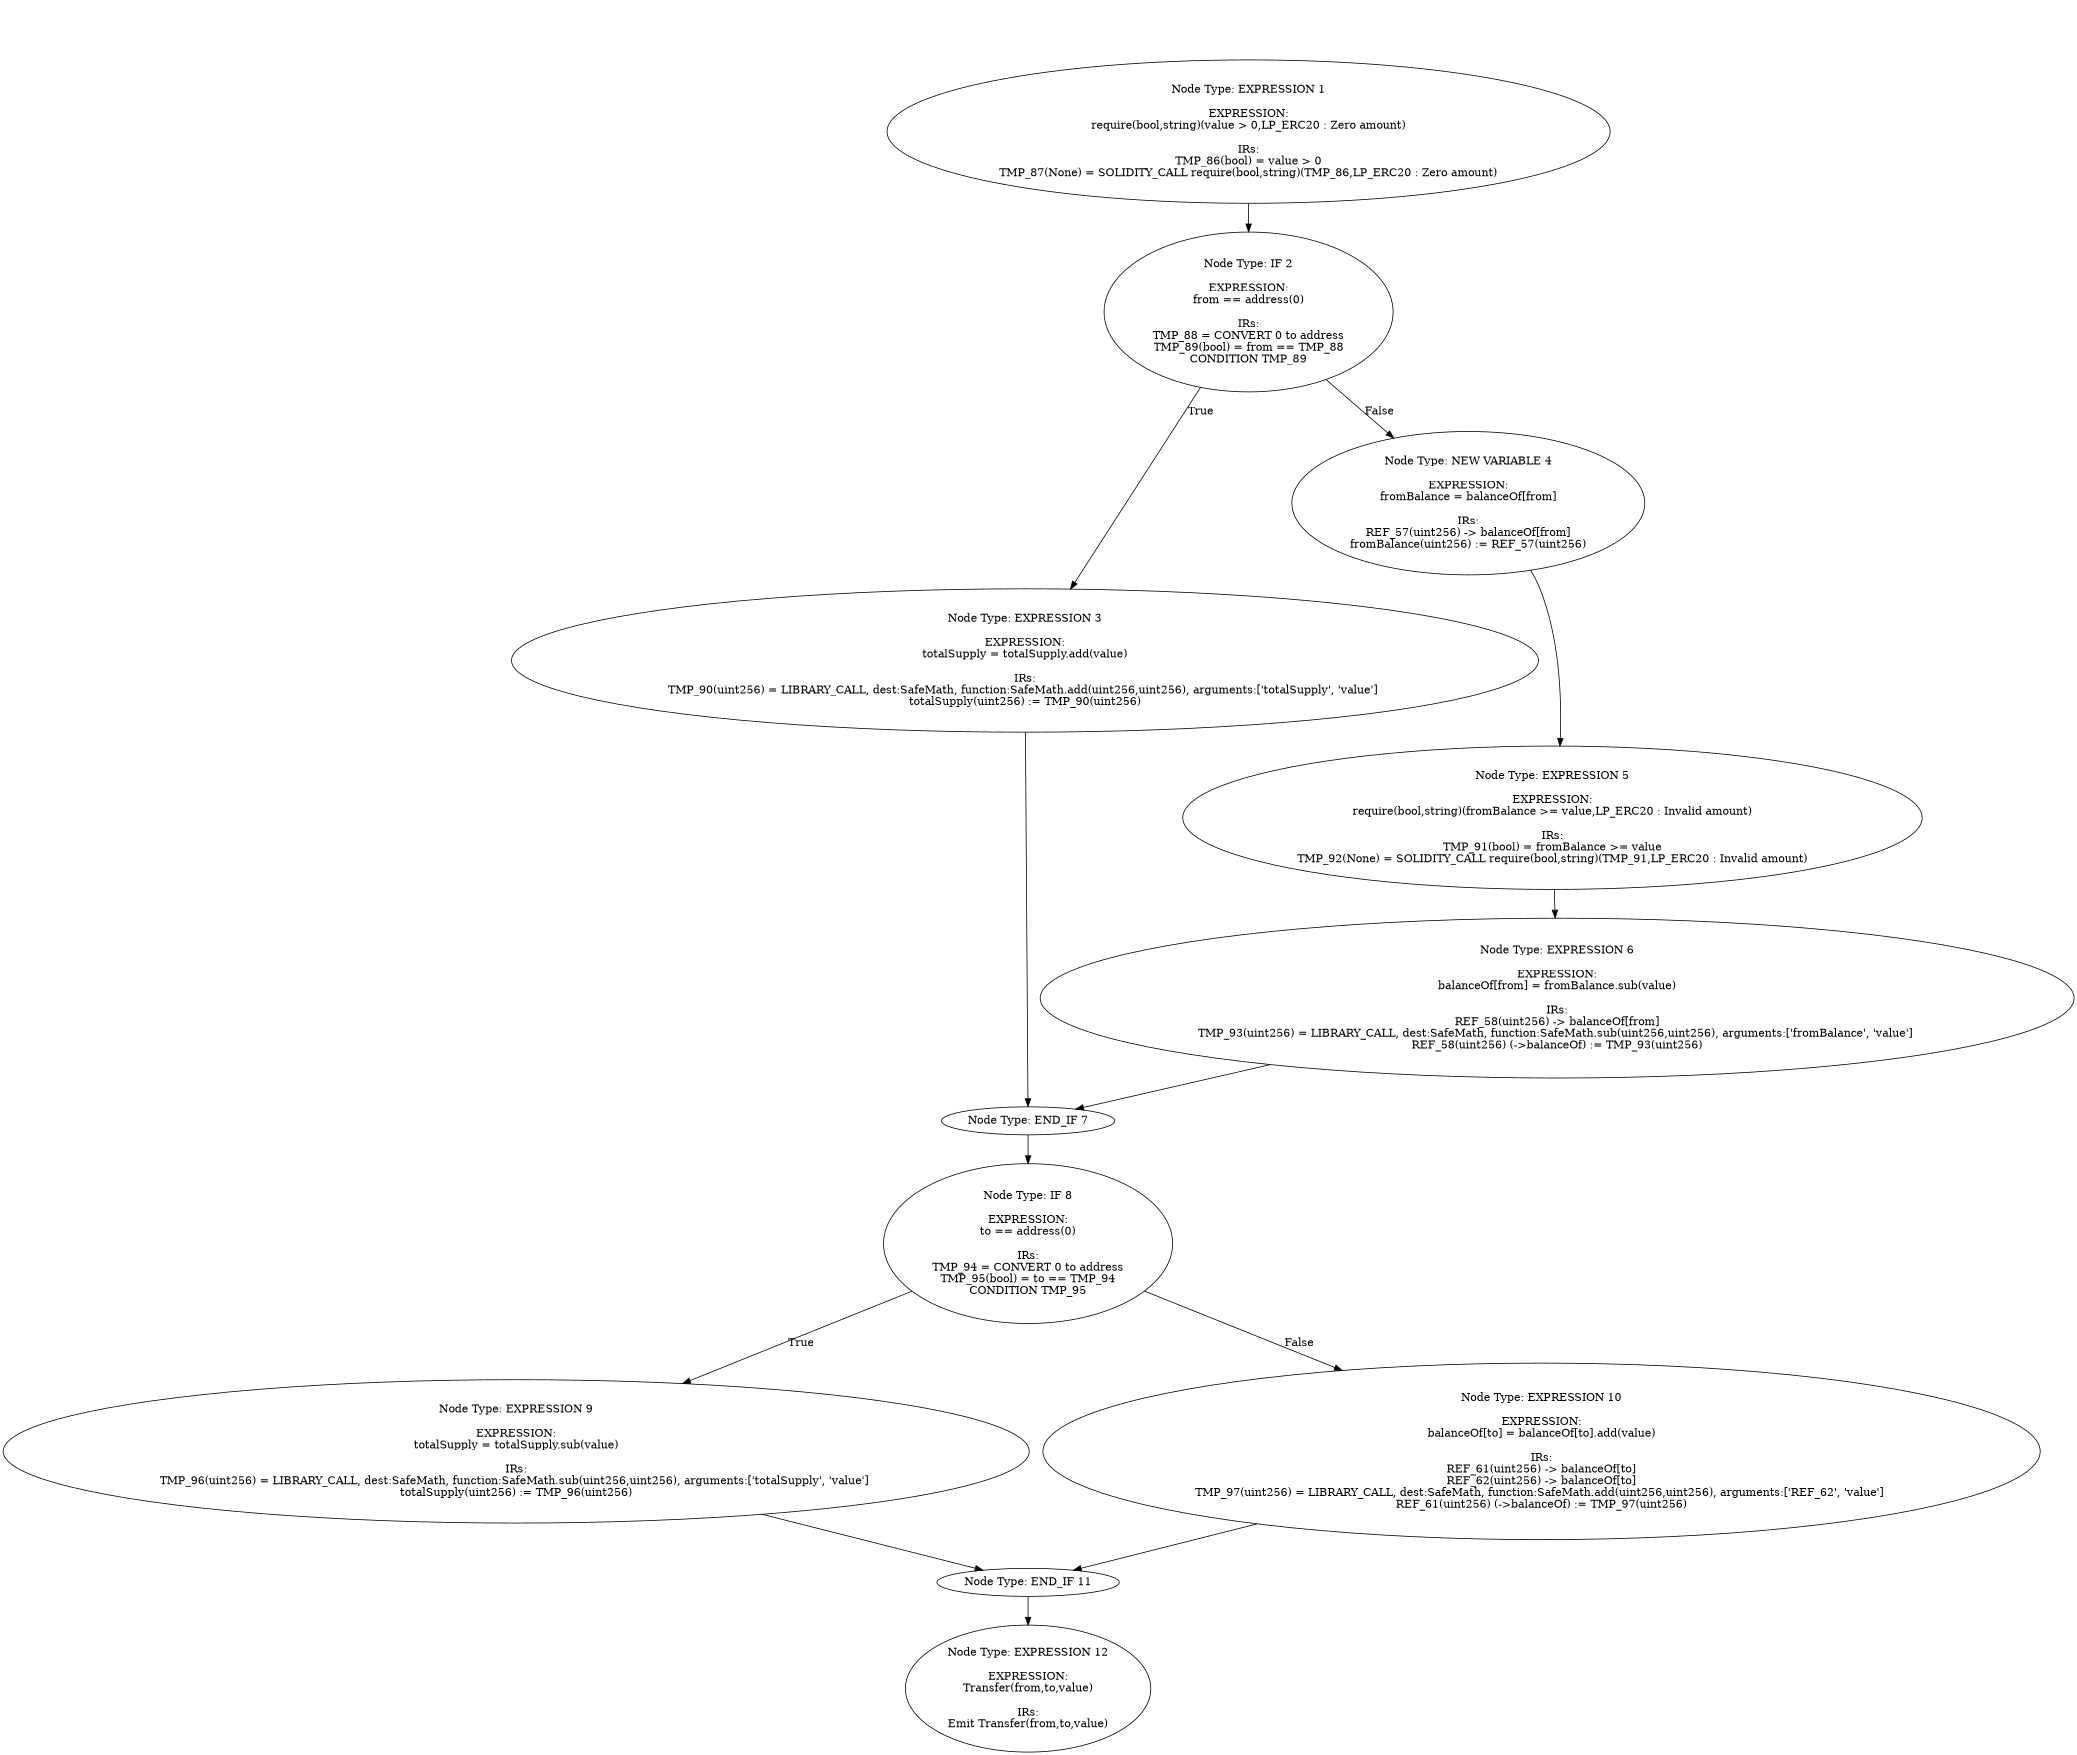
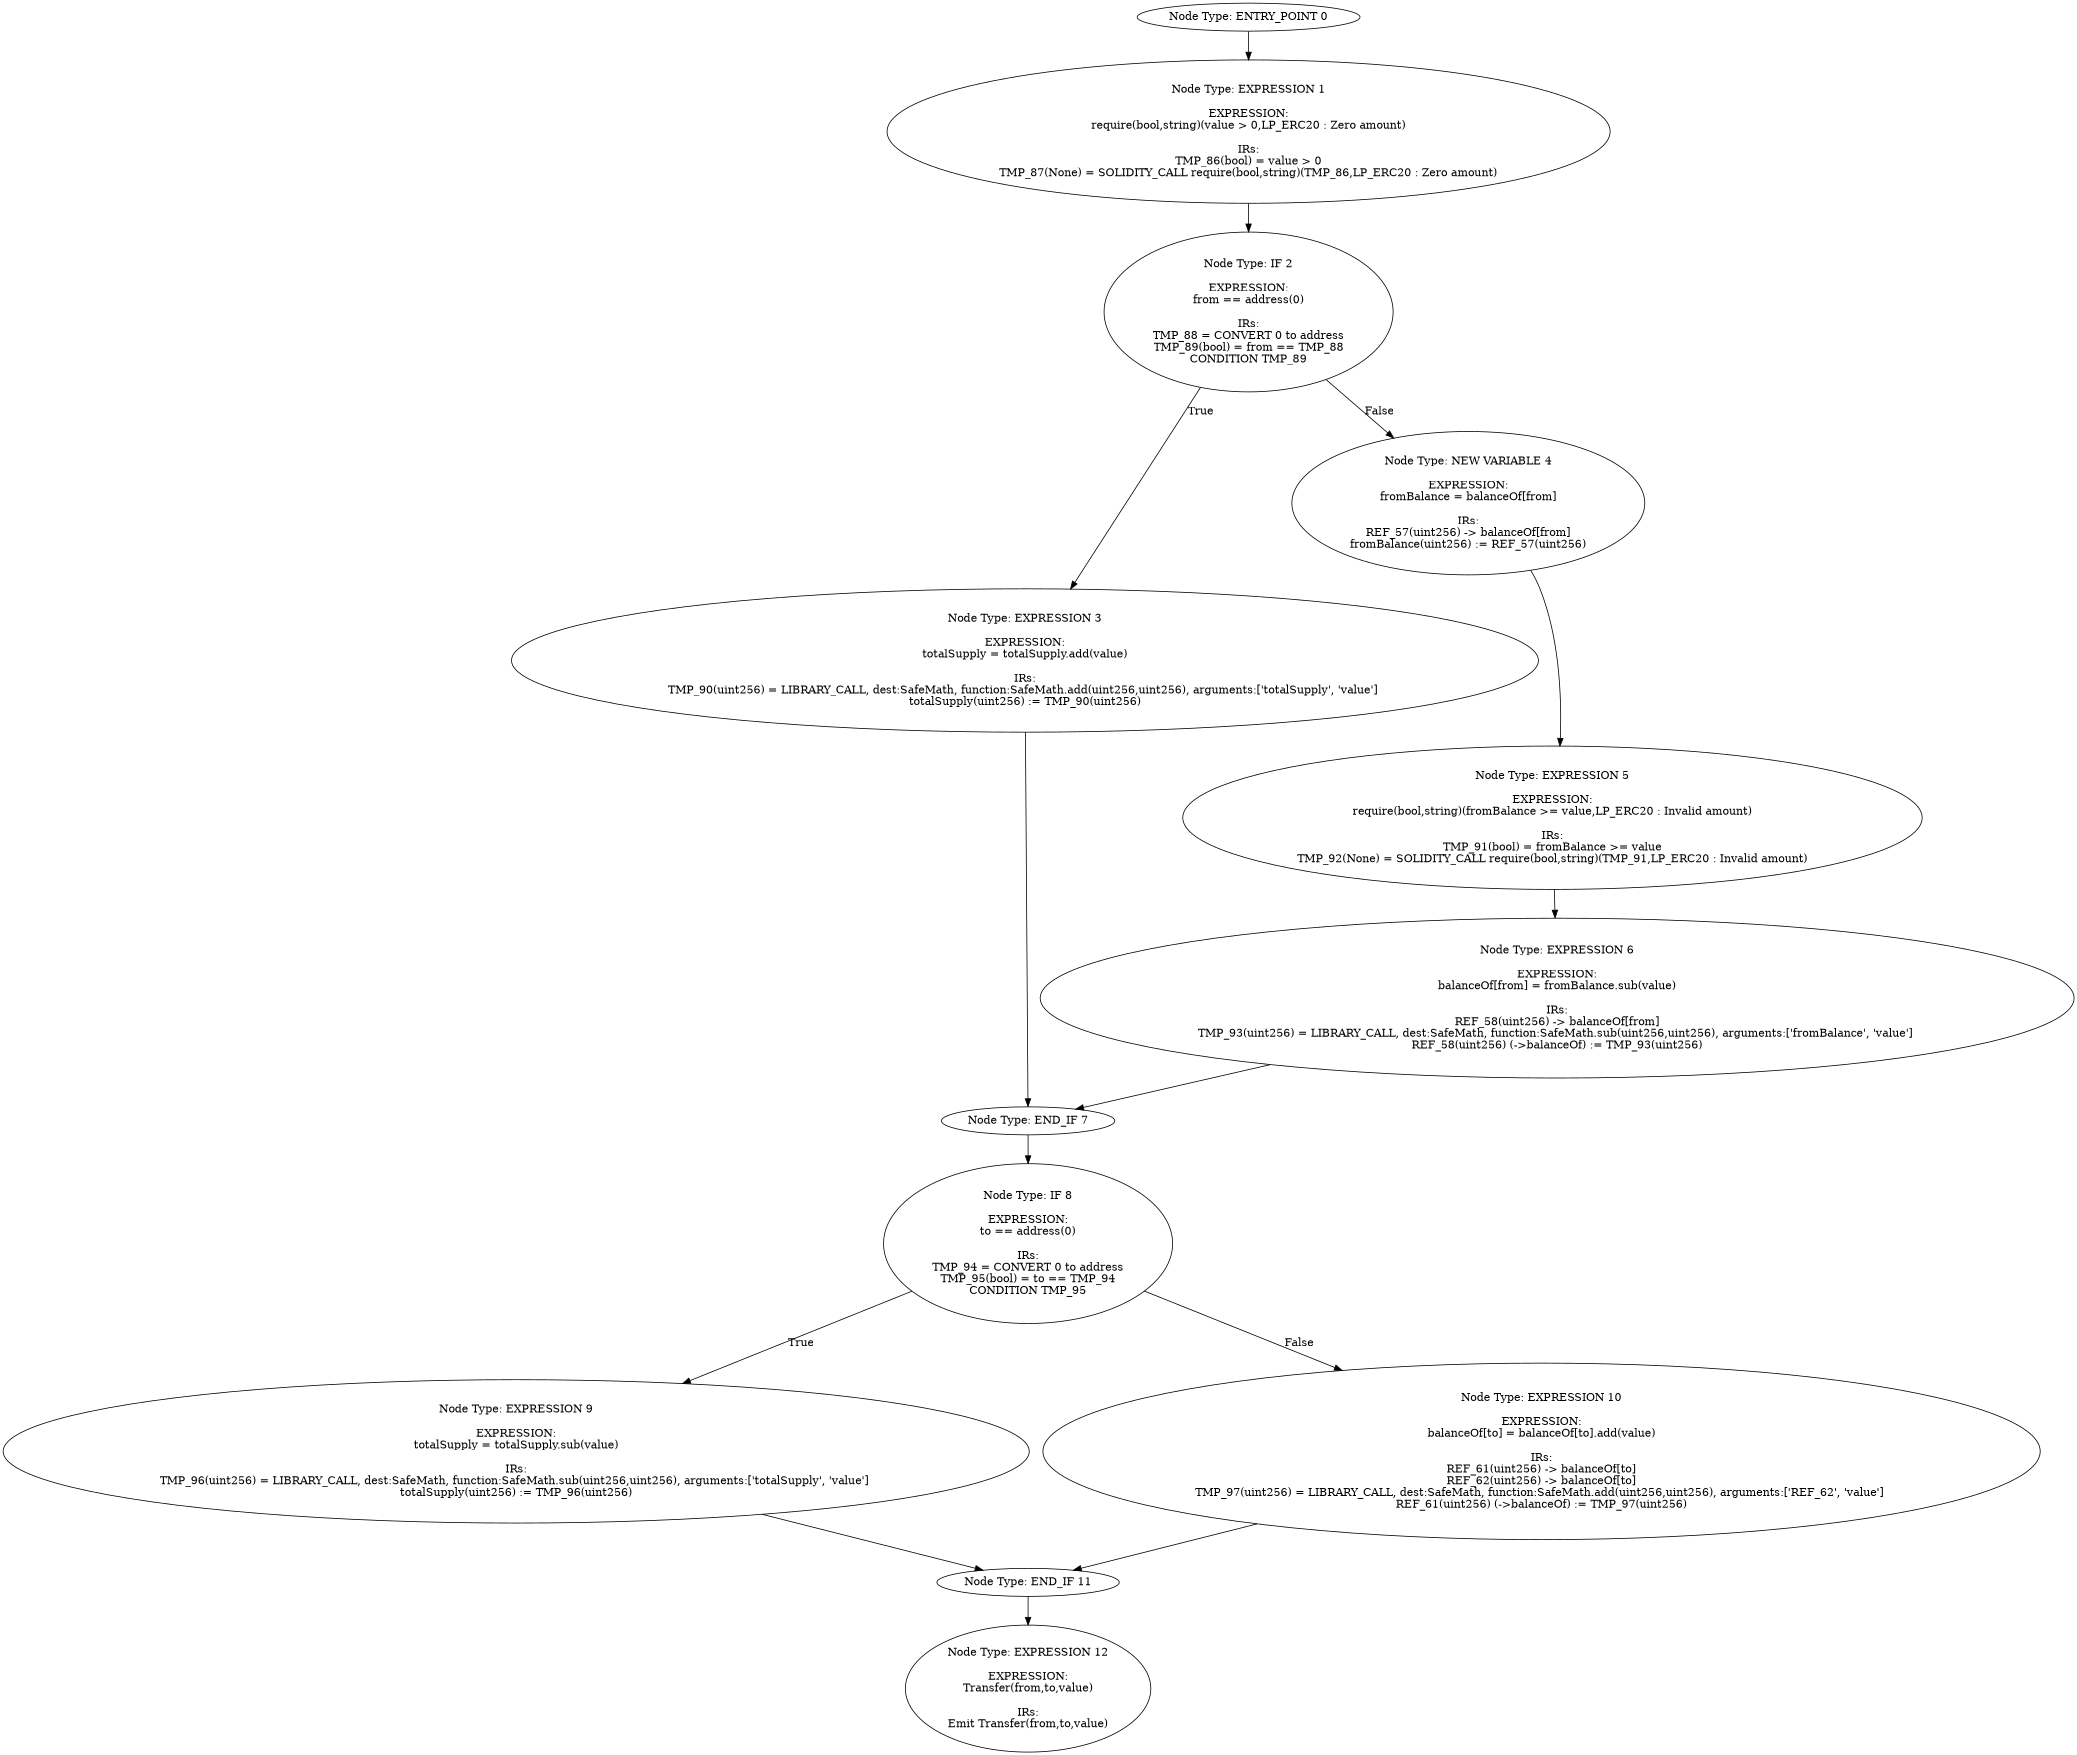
node "Node Type: ENTRY_POINT 0": added
